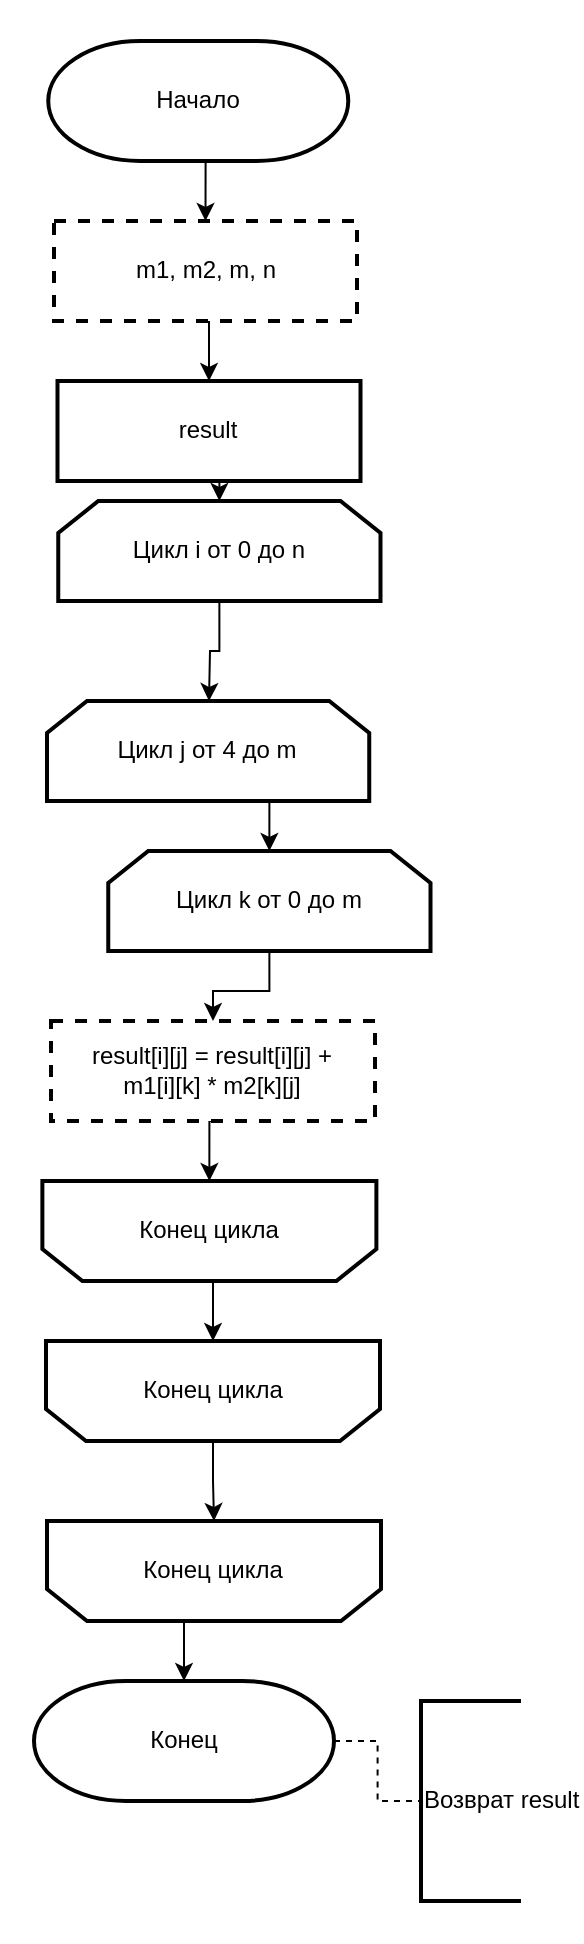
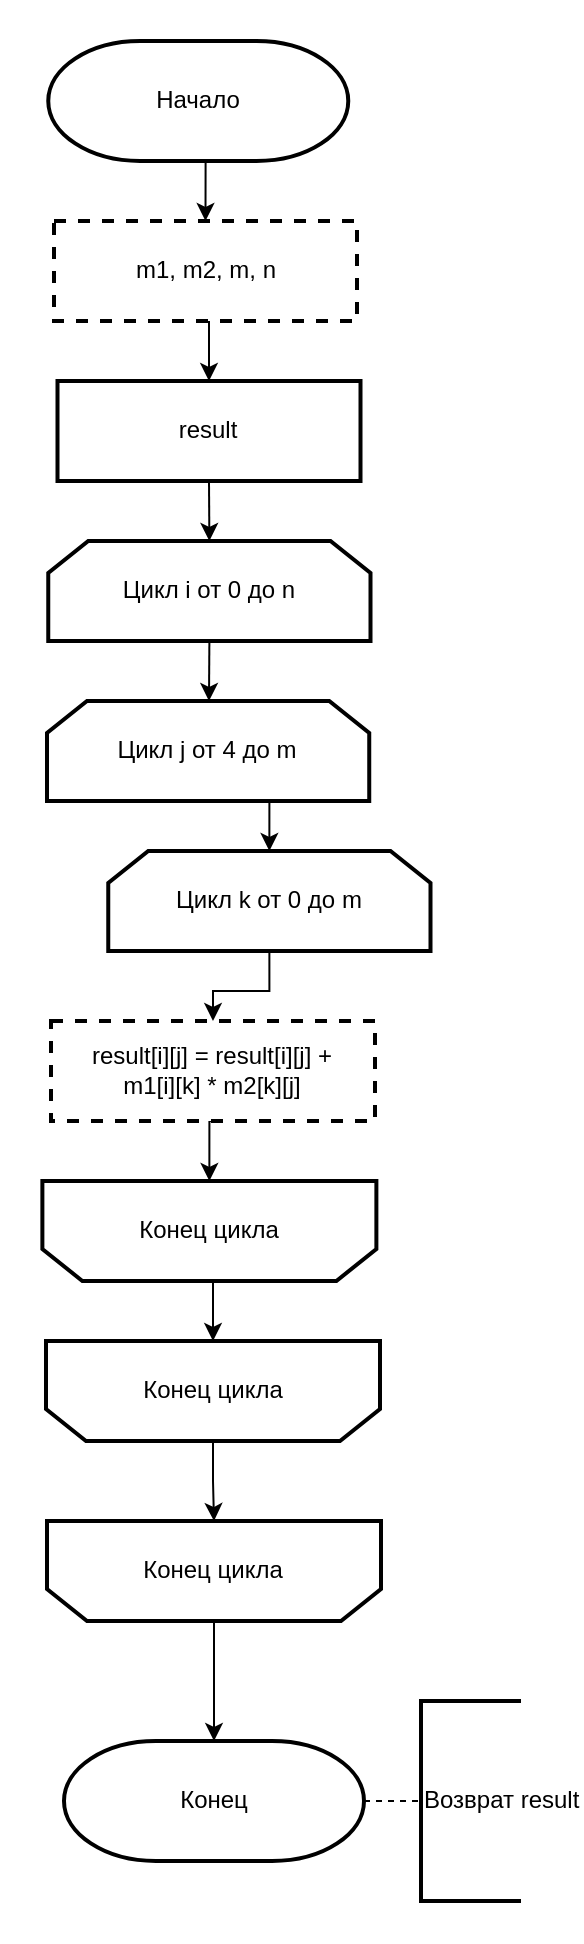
node "Цикл i от 0 до n": moved (219, 551) -> (209, 591)
node "Конец": moved (184, 1741) -> (214, 1801)
